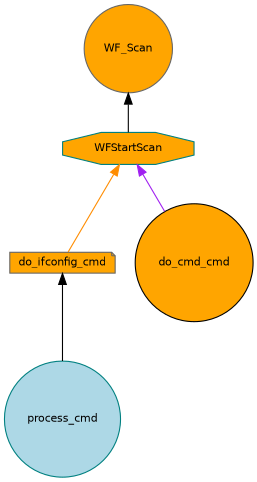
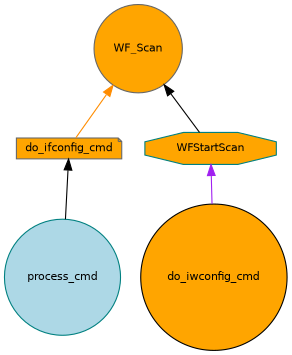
edge "do_ifconfig_cmd" -> "WFStartScan": now "do_ifconfig_cmd" -> "WF_Scan"
node "do_cmd_cmd": label "do_cmd_cmd" -> "do_iwconfig_cmd"
